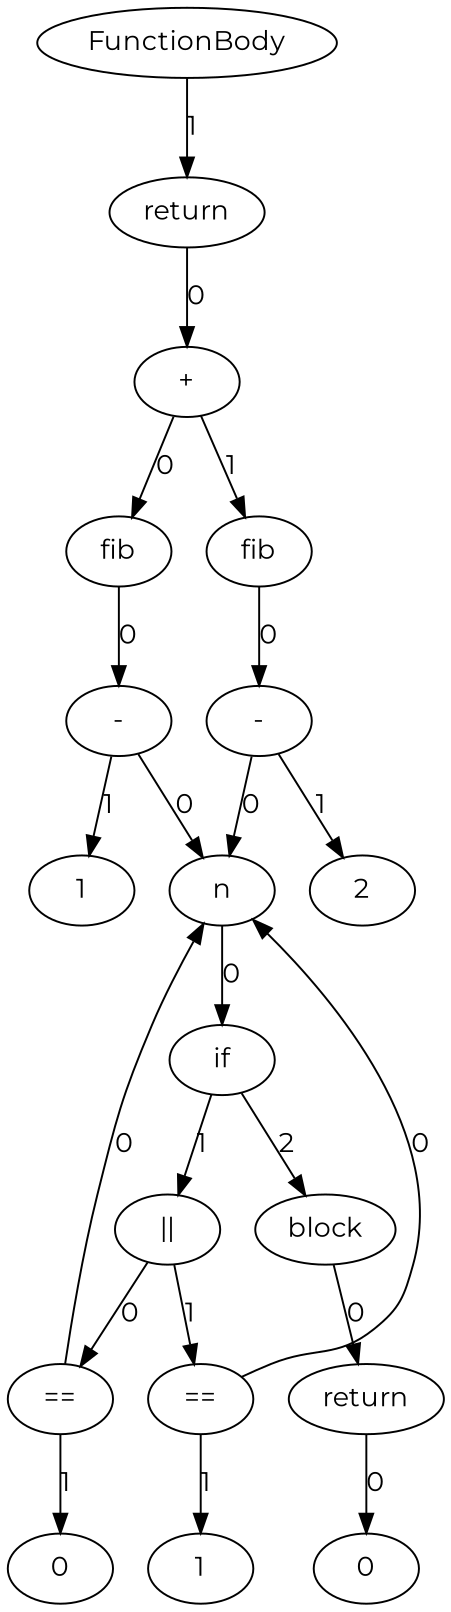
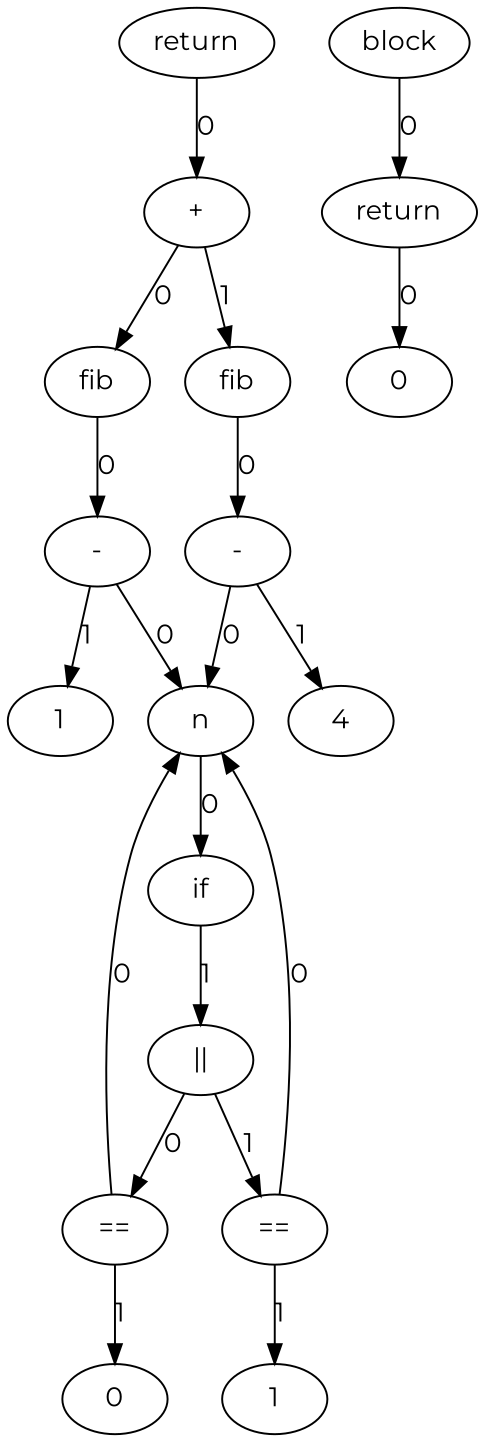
node "FunctionBody": removed
node "2": label "2" -> "4"
edge "if" -> "block": removed, label "2"
